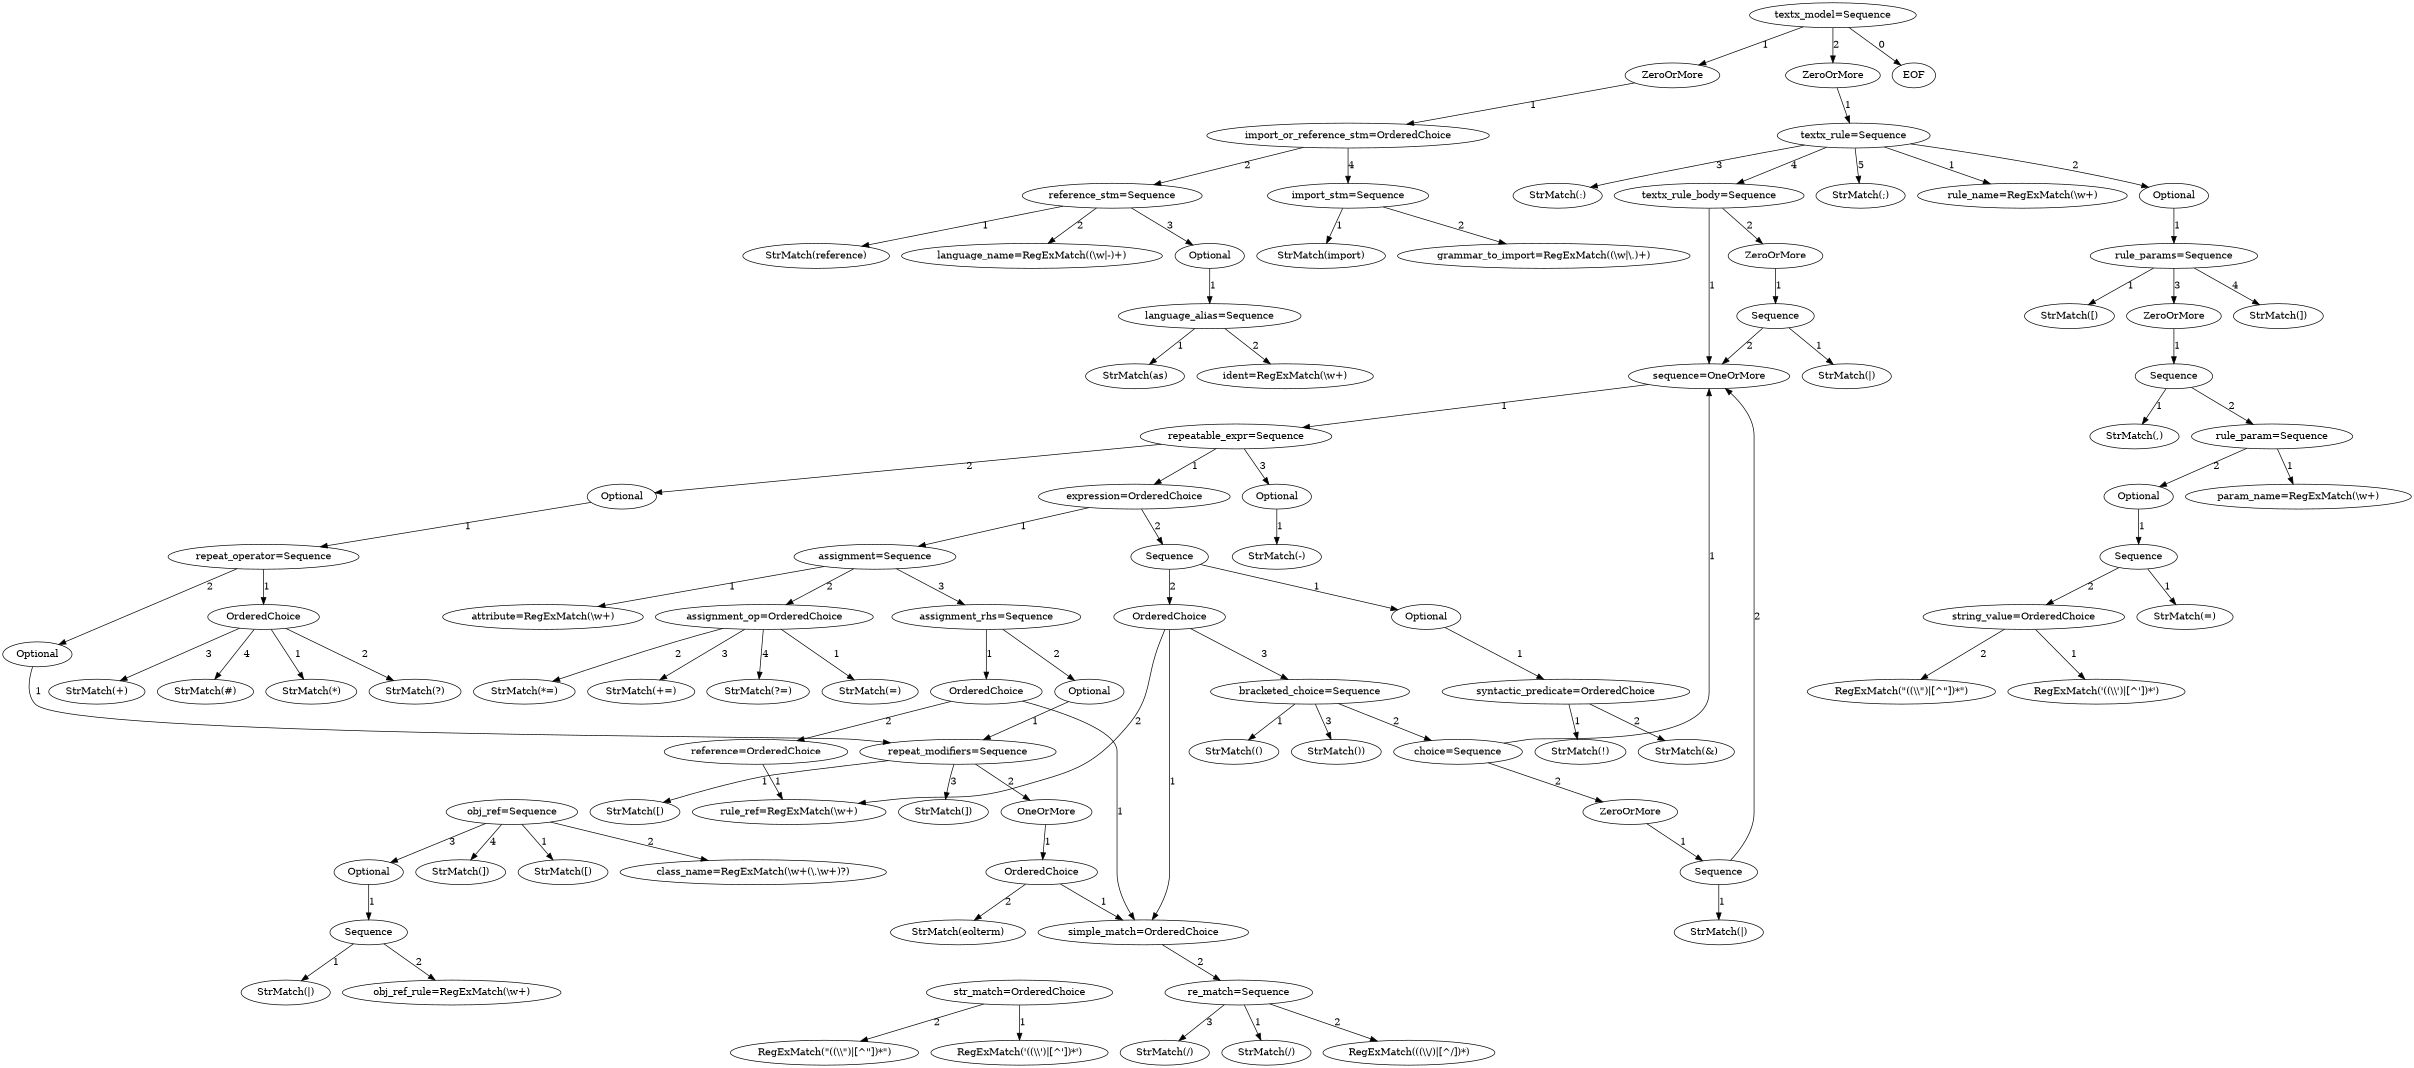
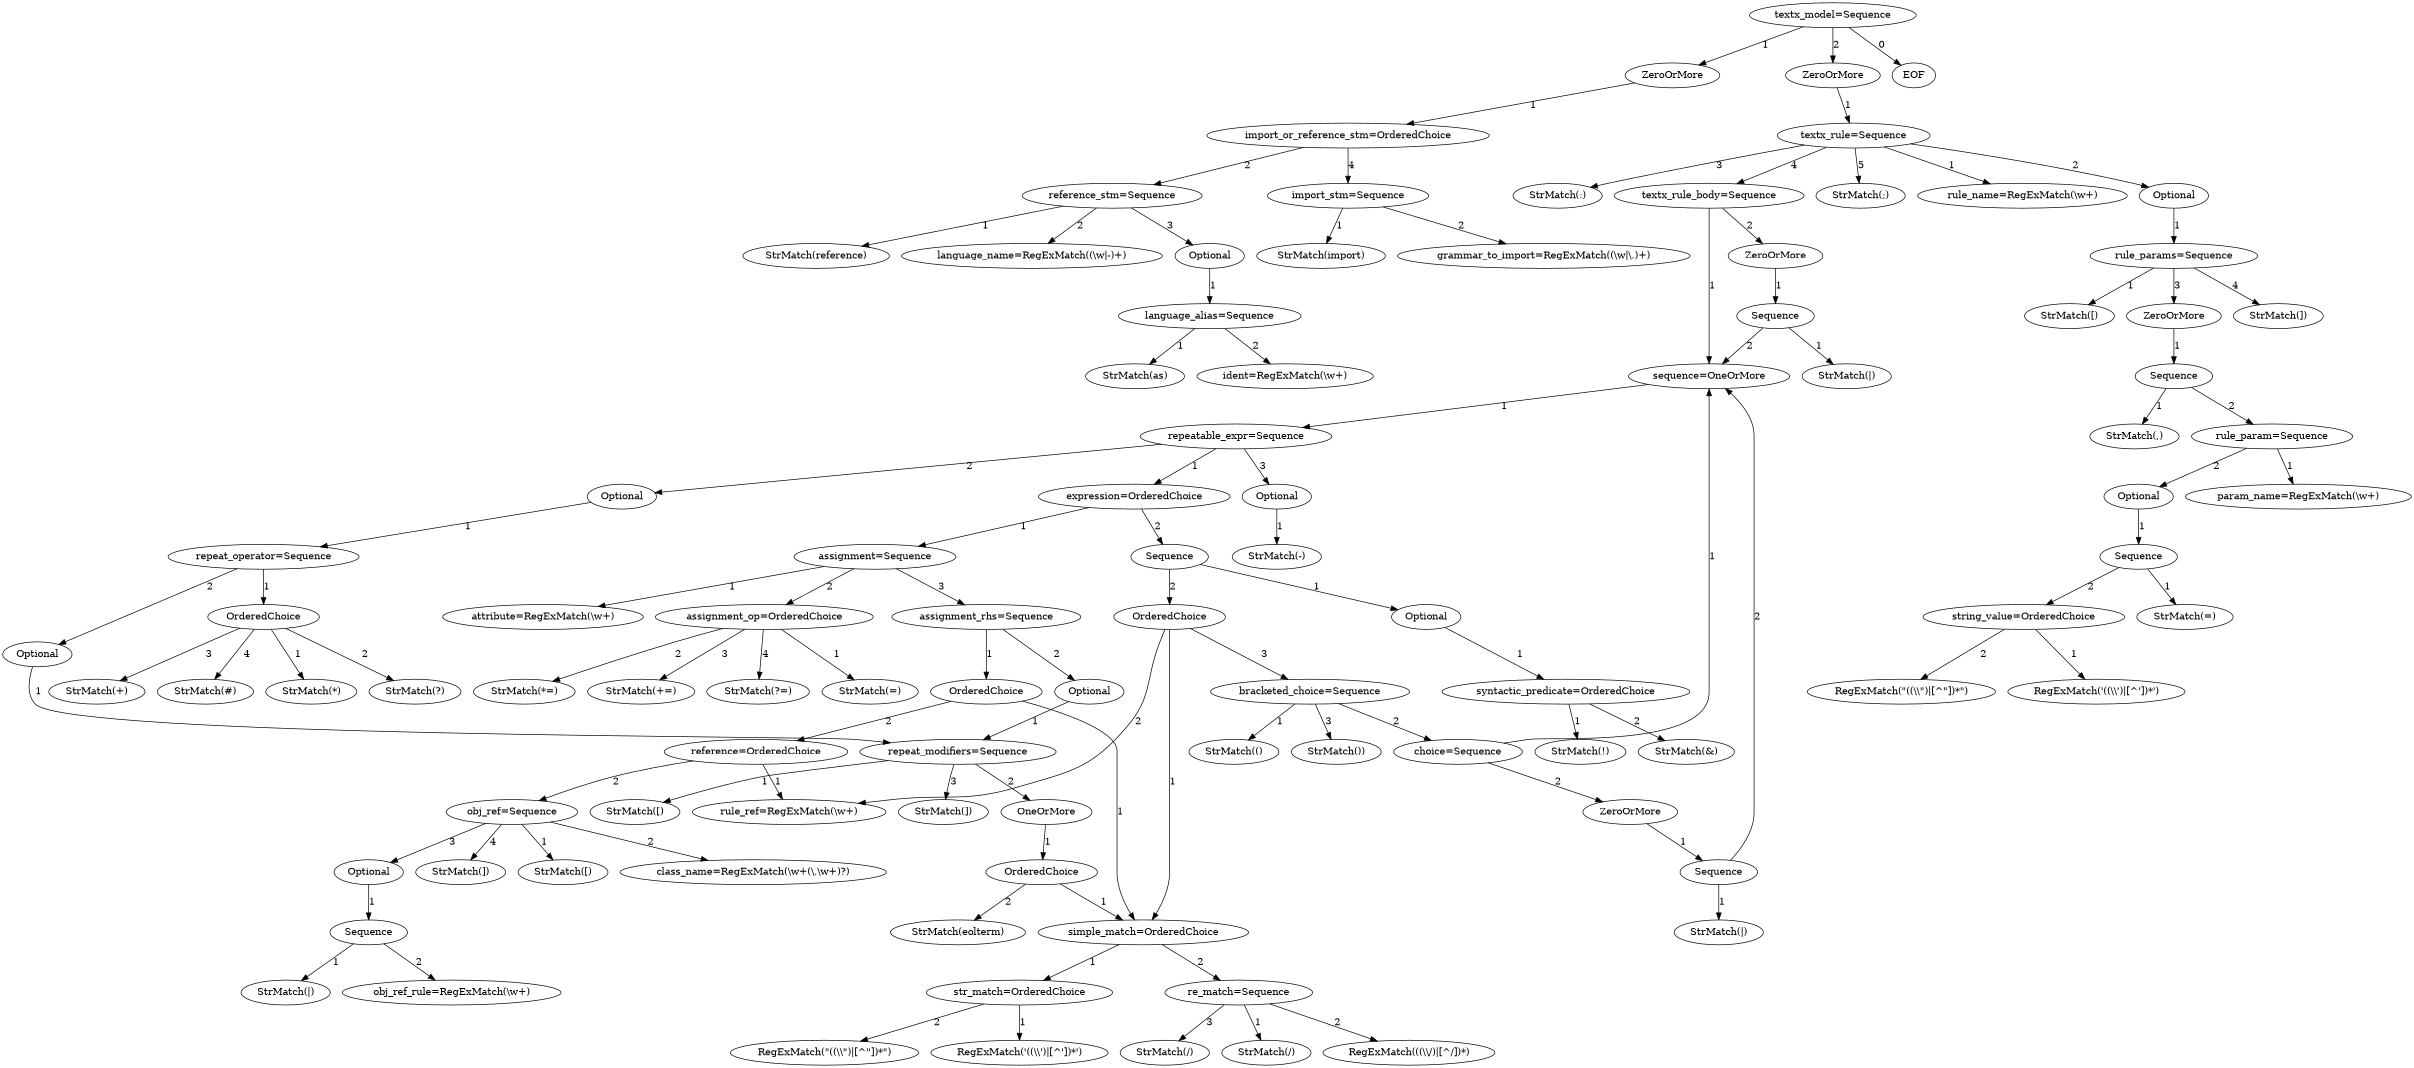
edge "reference=OrderedChoice" -> "obj_ref=Sequence": added, label "2"
edge "simple_match=OrderedChoice" -> "str_match=OrderedChoice": added, label "1"
